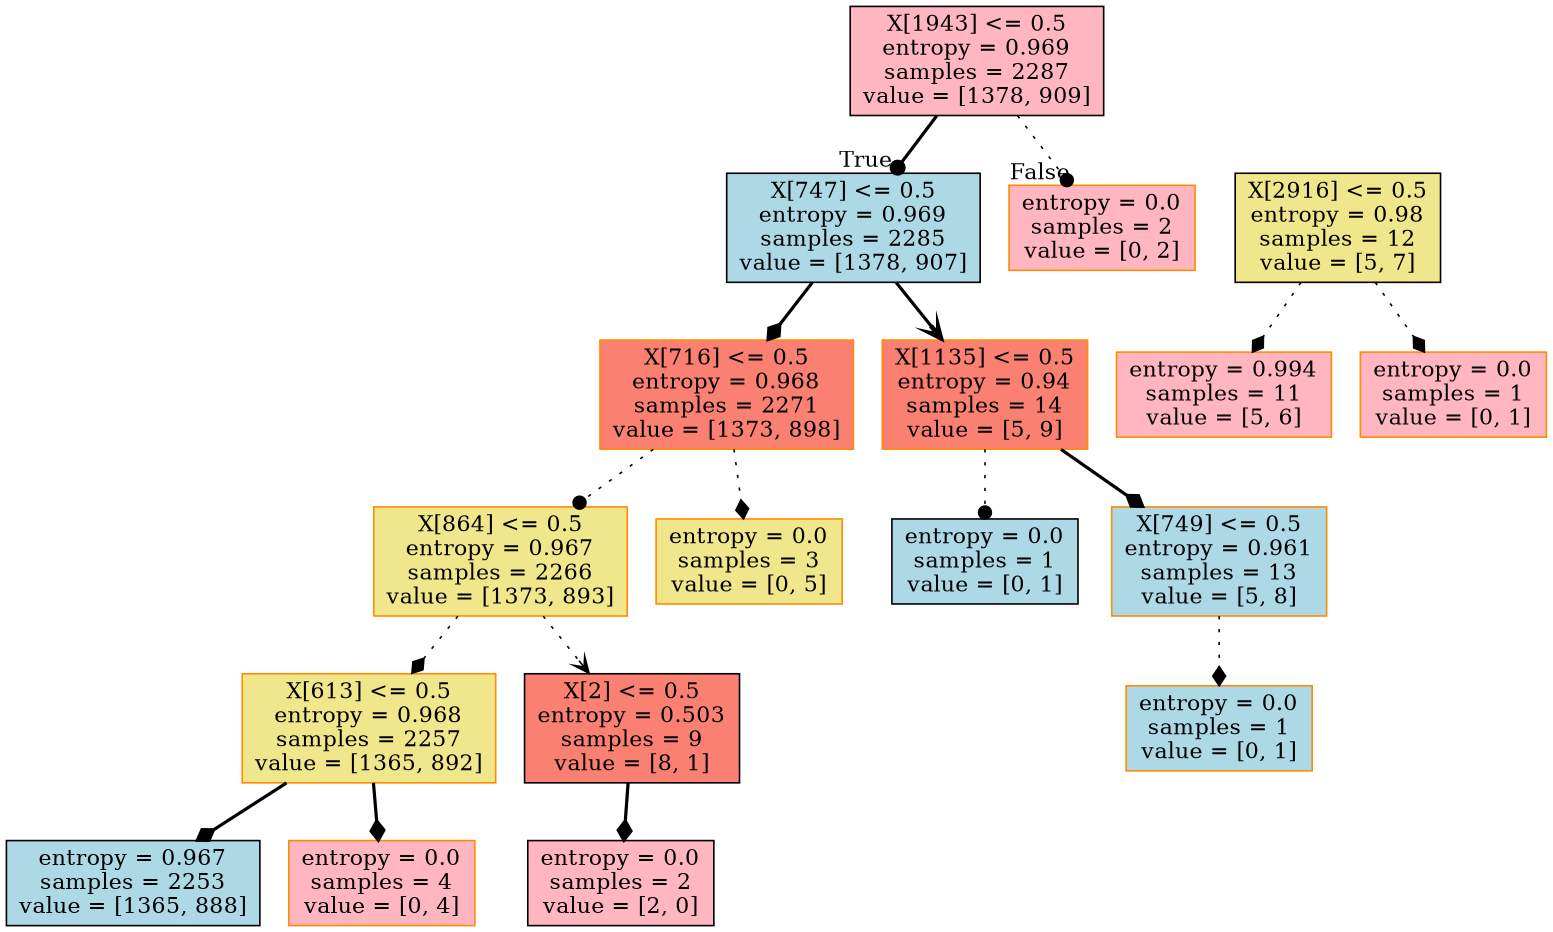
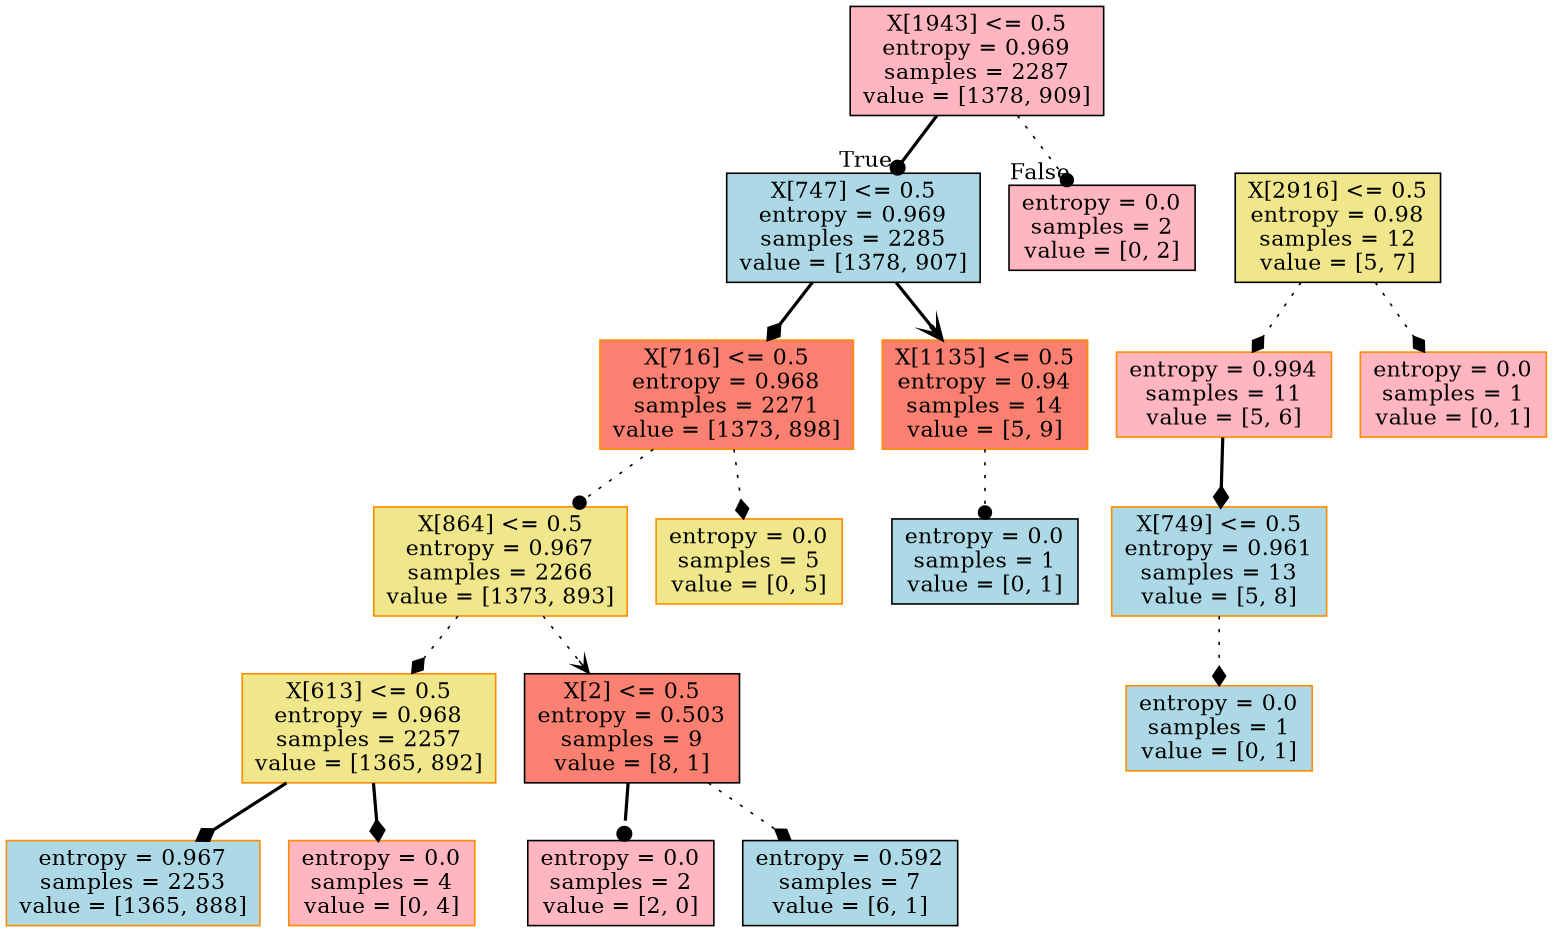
node "entropy = 0.0 samples = 2 value = [0, 2]": color darkorange -> black
edge "X[1135] <= 0.5 entropy = 0.94 samples = 14 value = [5, 9]" -> "X[749] <= 0.5 entropy = 0.961 samples = 13 value = [5, 8]": now "entropy = 0.994 samples = 11 value = [5, 6]" -> "X[749] <= 0.5 entropy = 0.961 samples = 13 value = [5, 8]"
node "entropy = 0.0 samples = 3 value = [0, 5]": label "entropy = 0.0 samples = 3 value = [0, 5]" -> "entropy = 0.0 samples = 5 value = [0, 5]"
edge "X[2] <= 0.5 entropy = 0.503 samples = 9 value = [8, 1]" -> "entropy = 0.0 samples = 2 value = [2, 0]": arrowhead diamond -> dot
node "entropy = 0.967 samples = 2253 value = [1365, 888]": color black -> darkorange
node "entropy = 0.592 samples = 7 value = [6, 1]": added
